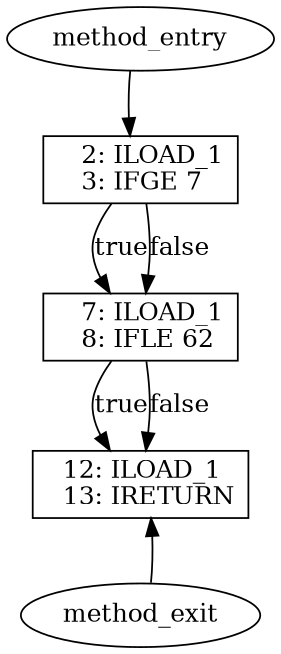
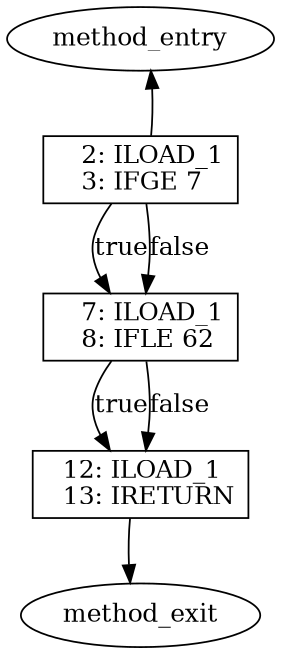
edge "method_entry" -> "2: ILOAD_1 3: IFGE 7": reversed
edge "method_exit" -> "12: ILOAD_1 13: IRETURN": reversed
